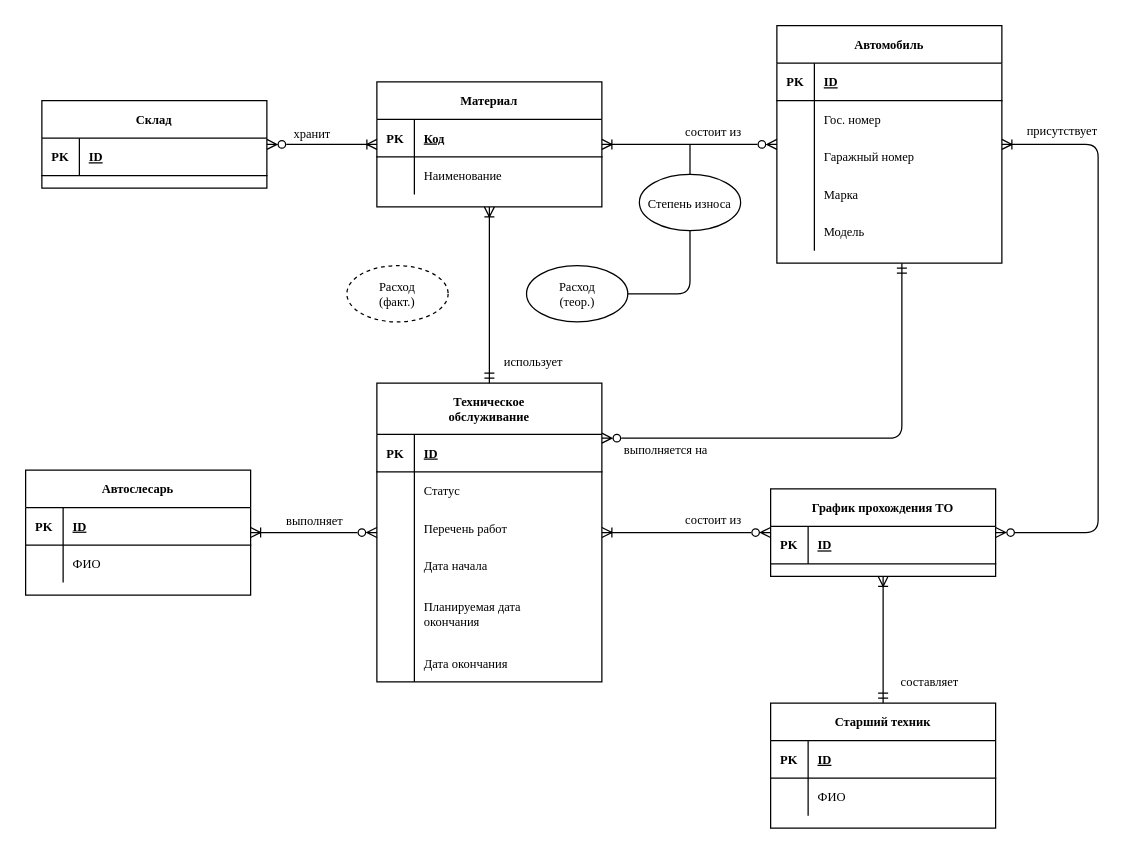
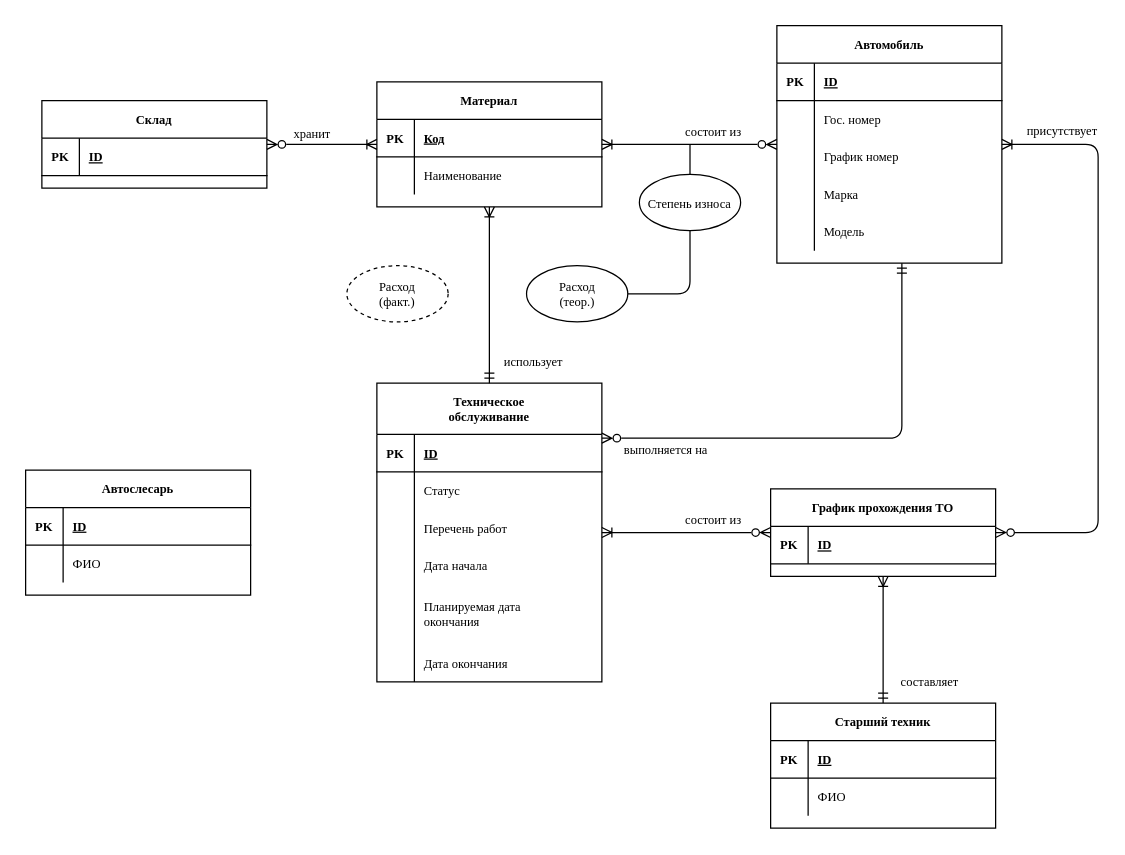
node "Гаражный номер": label "Гаражный номер" -> "График номер"
edge "Автослесарь" -- "Техническое обслуживание": removed, label "выполняет"
